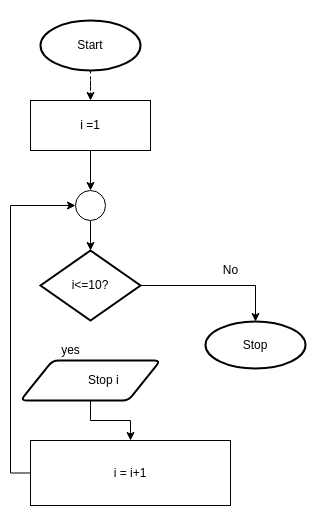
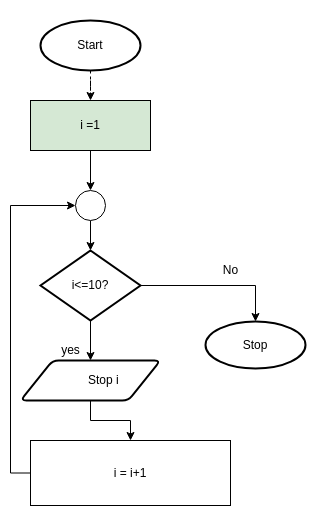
node "i =1": fillcolor #ffffff -> #d5e8d4
edge "i<=10?" -> "Stop i": added
